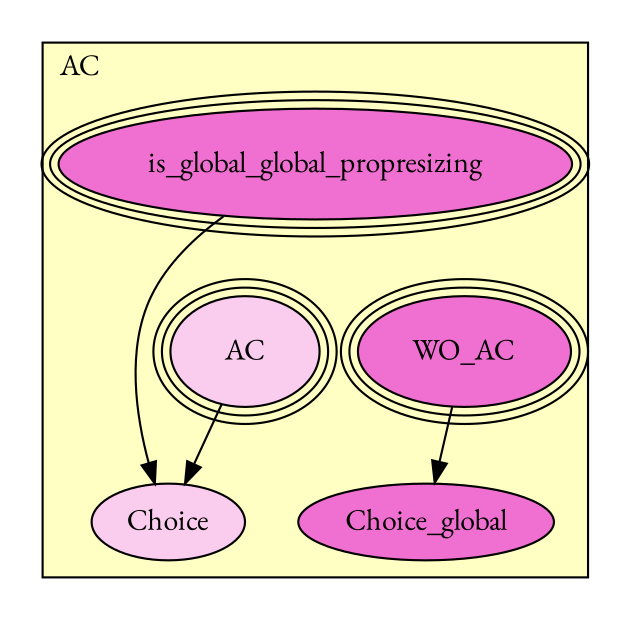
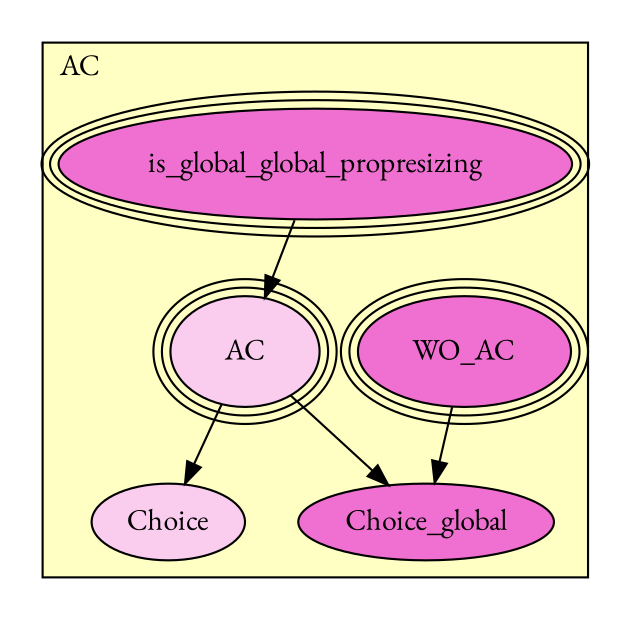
edge "is_global_global_propresizing" -> "Choice": now "is_global_global_propresizing" -> "AC"
edge "AC" -> "Choice_global": added
